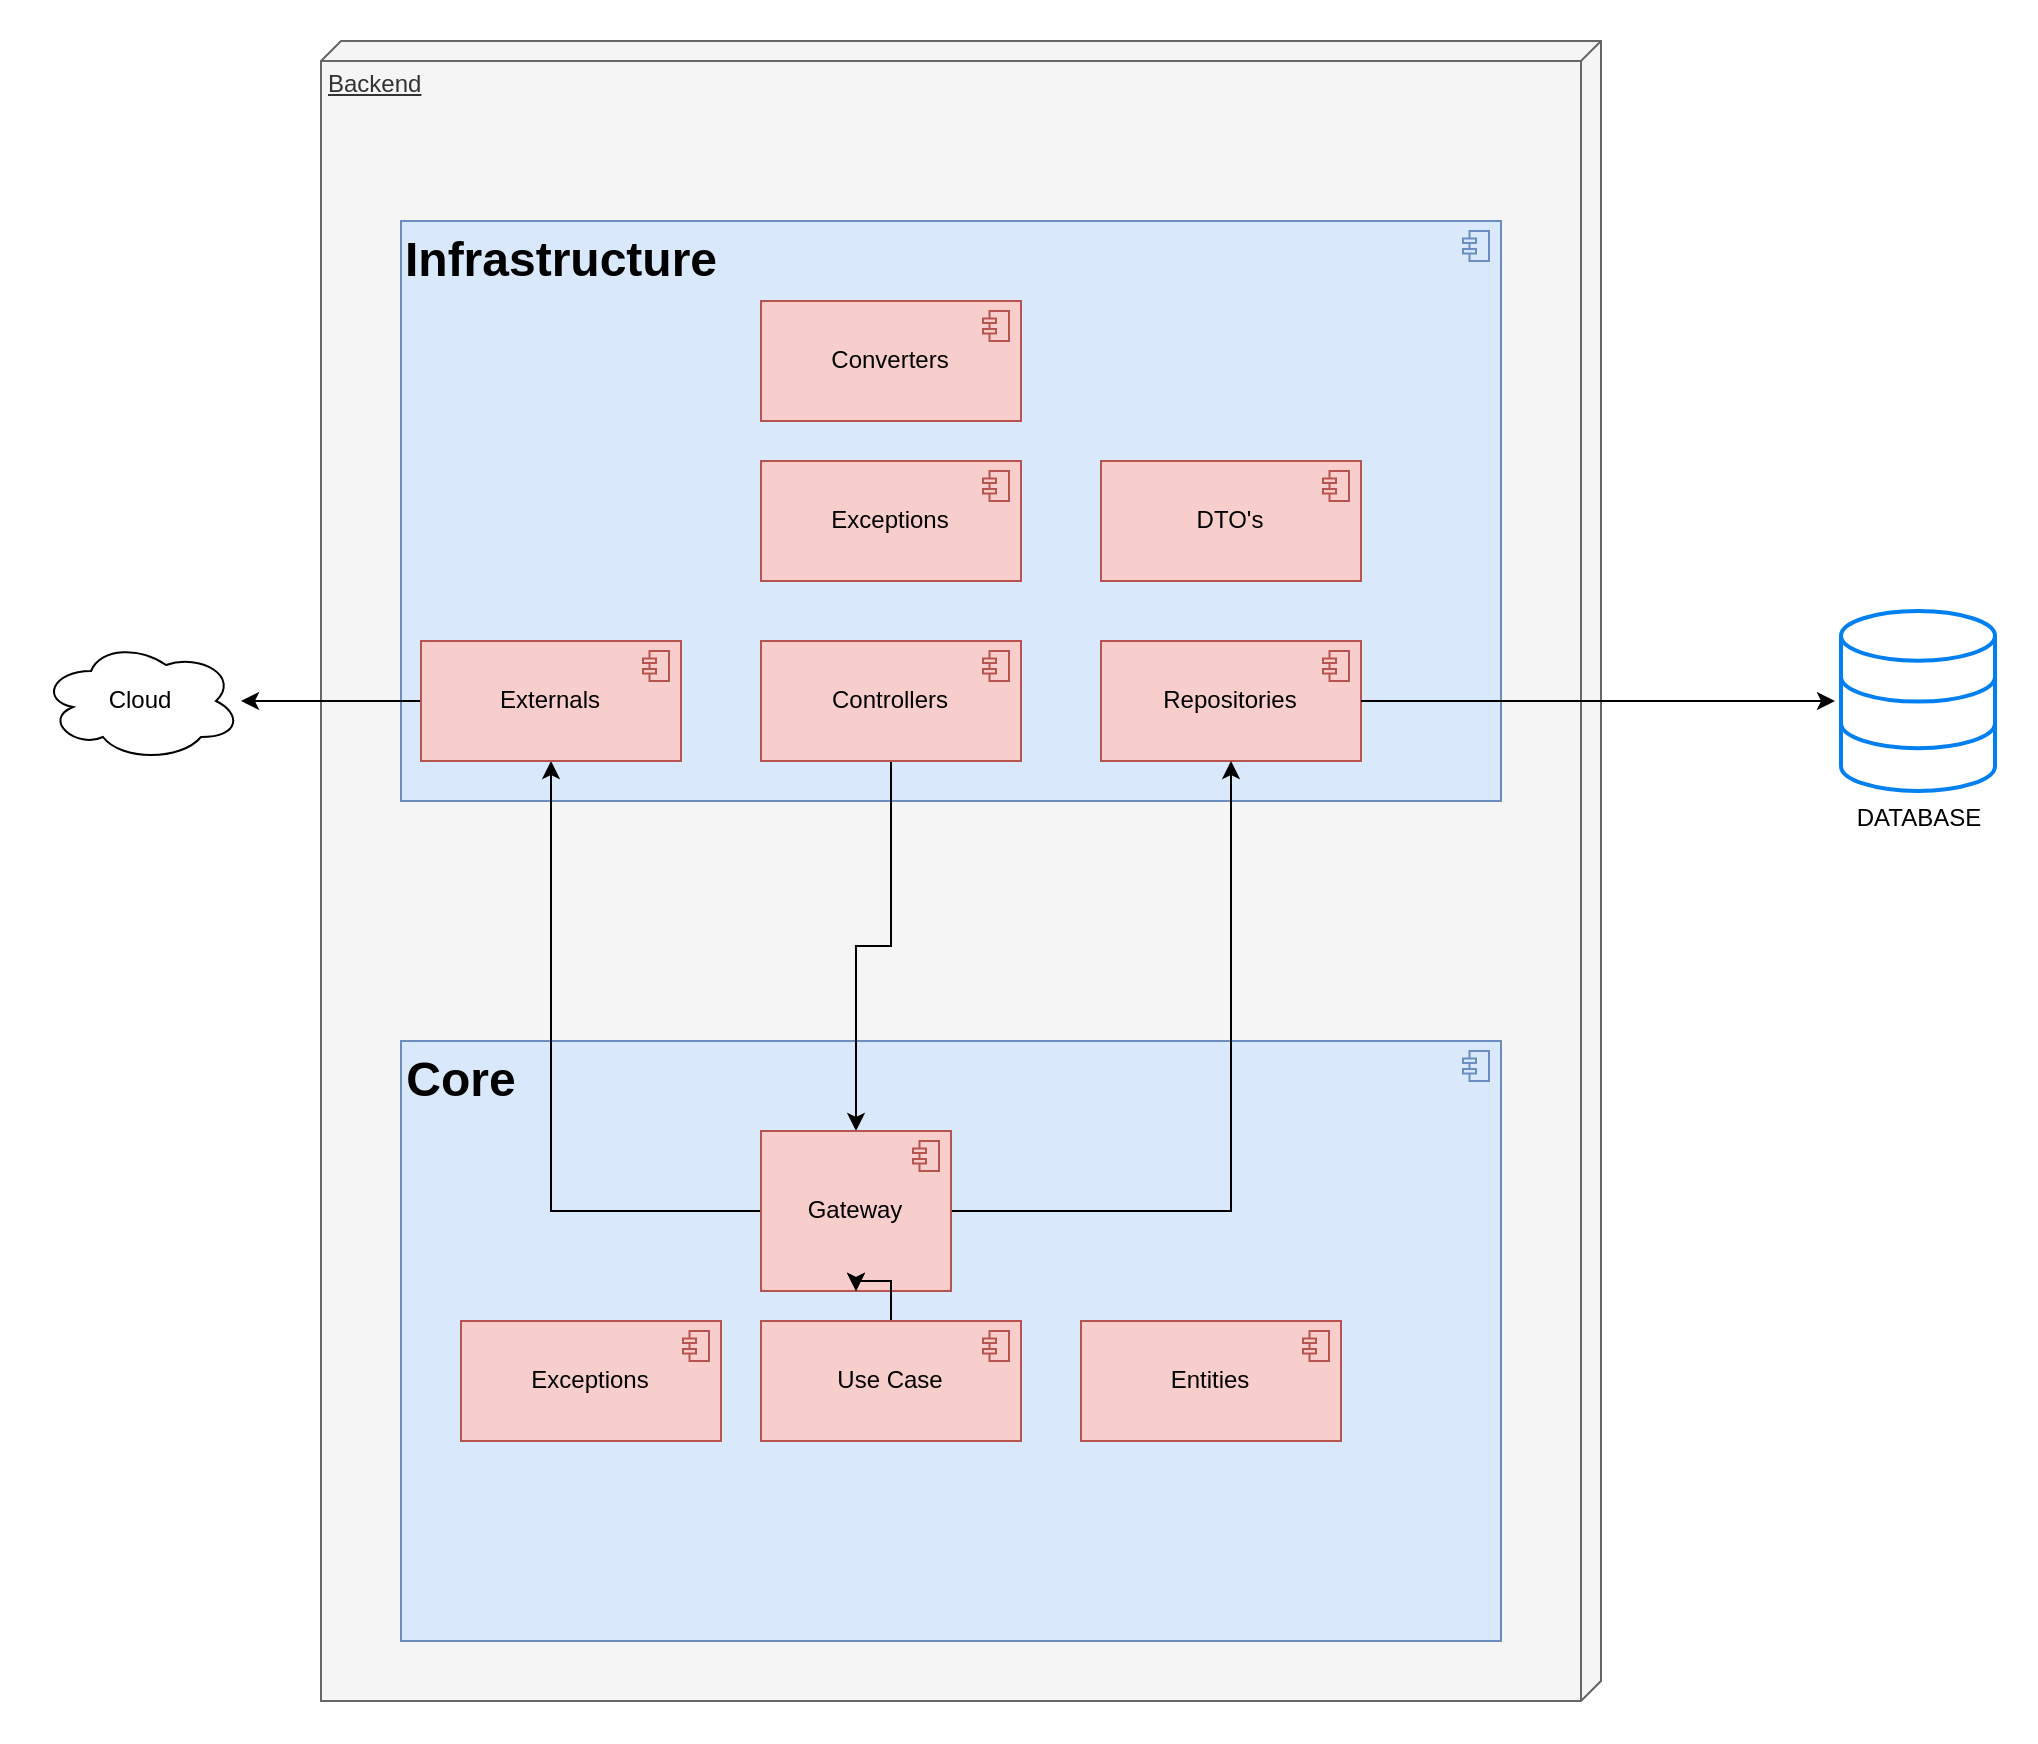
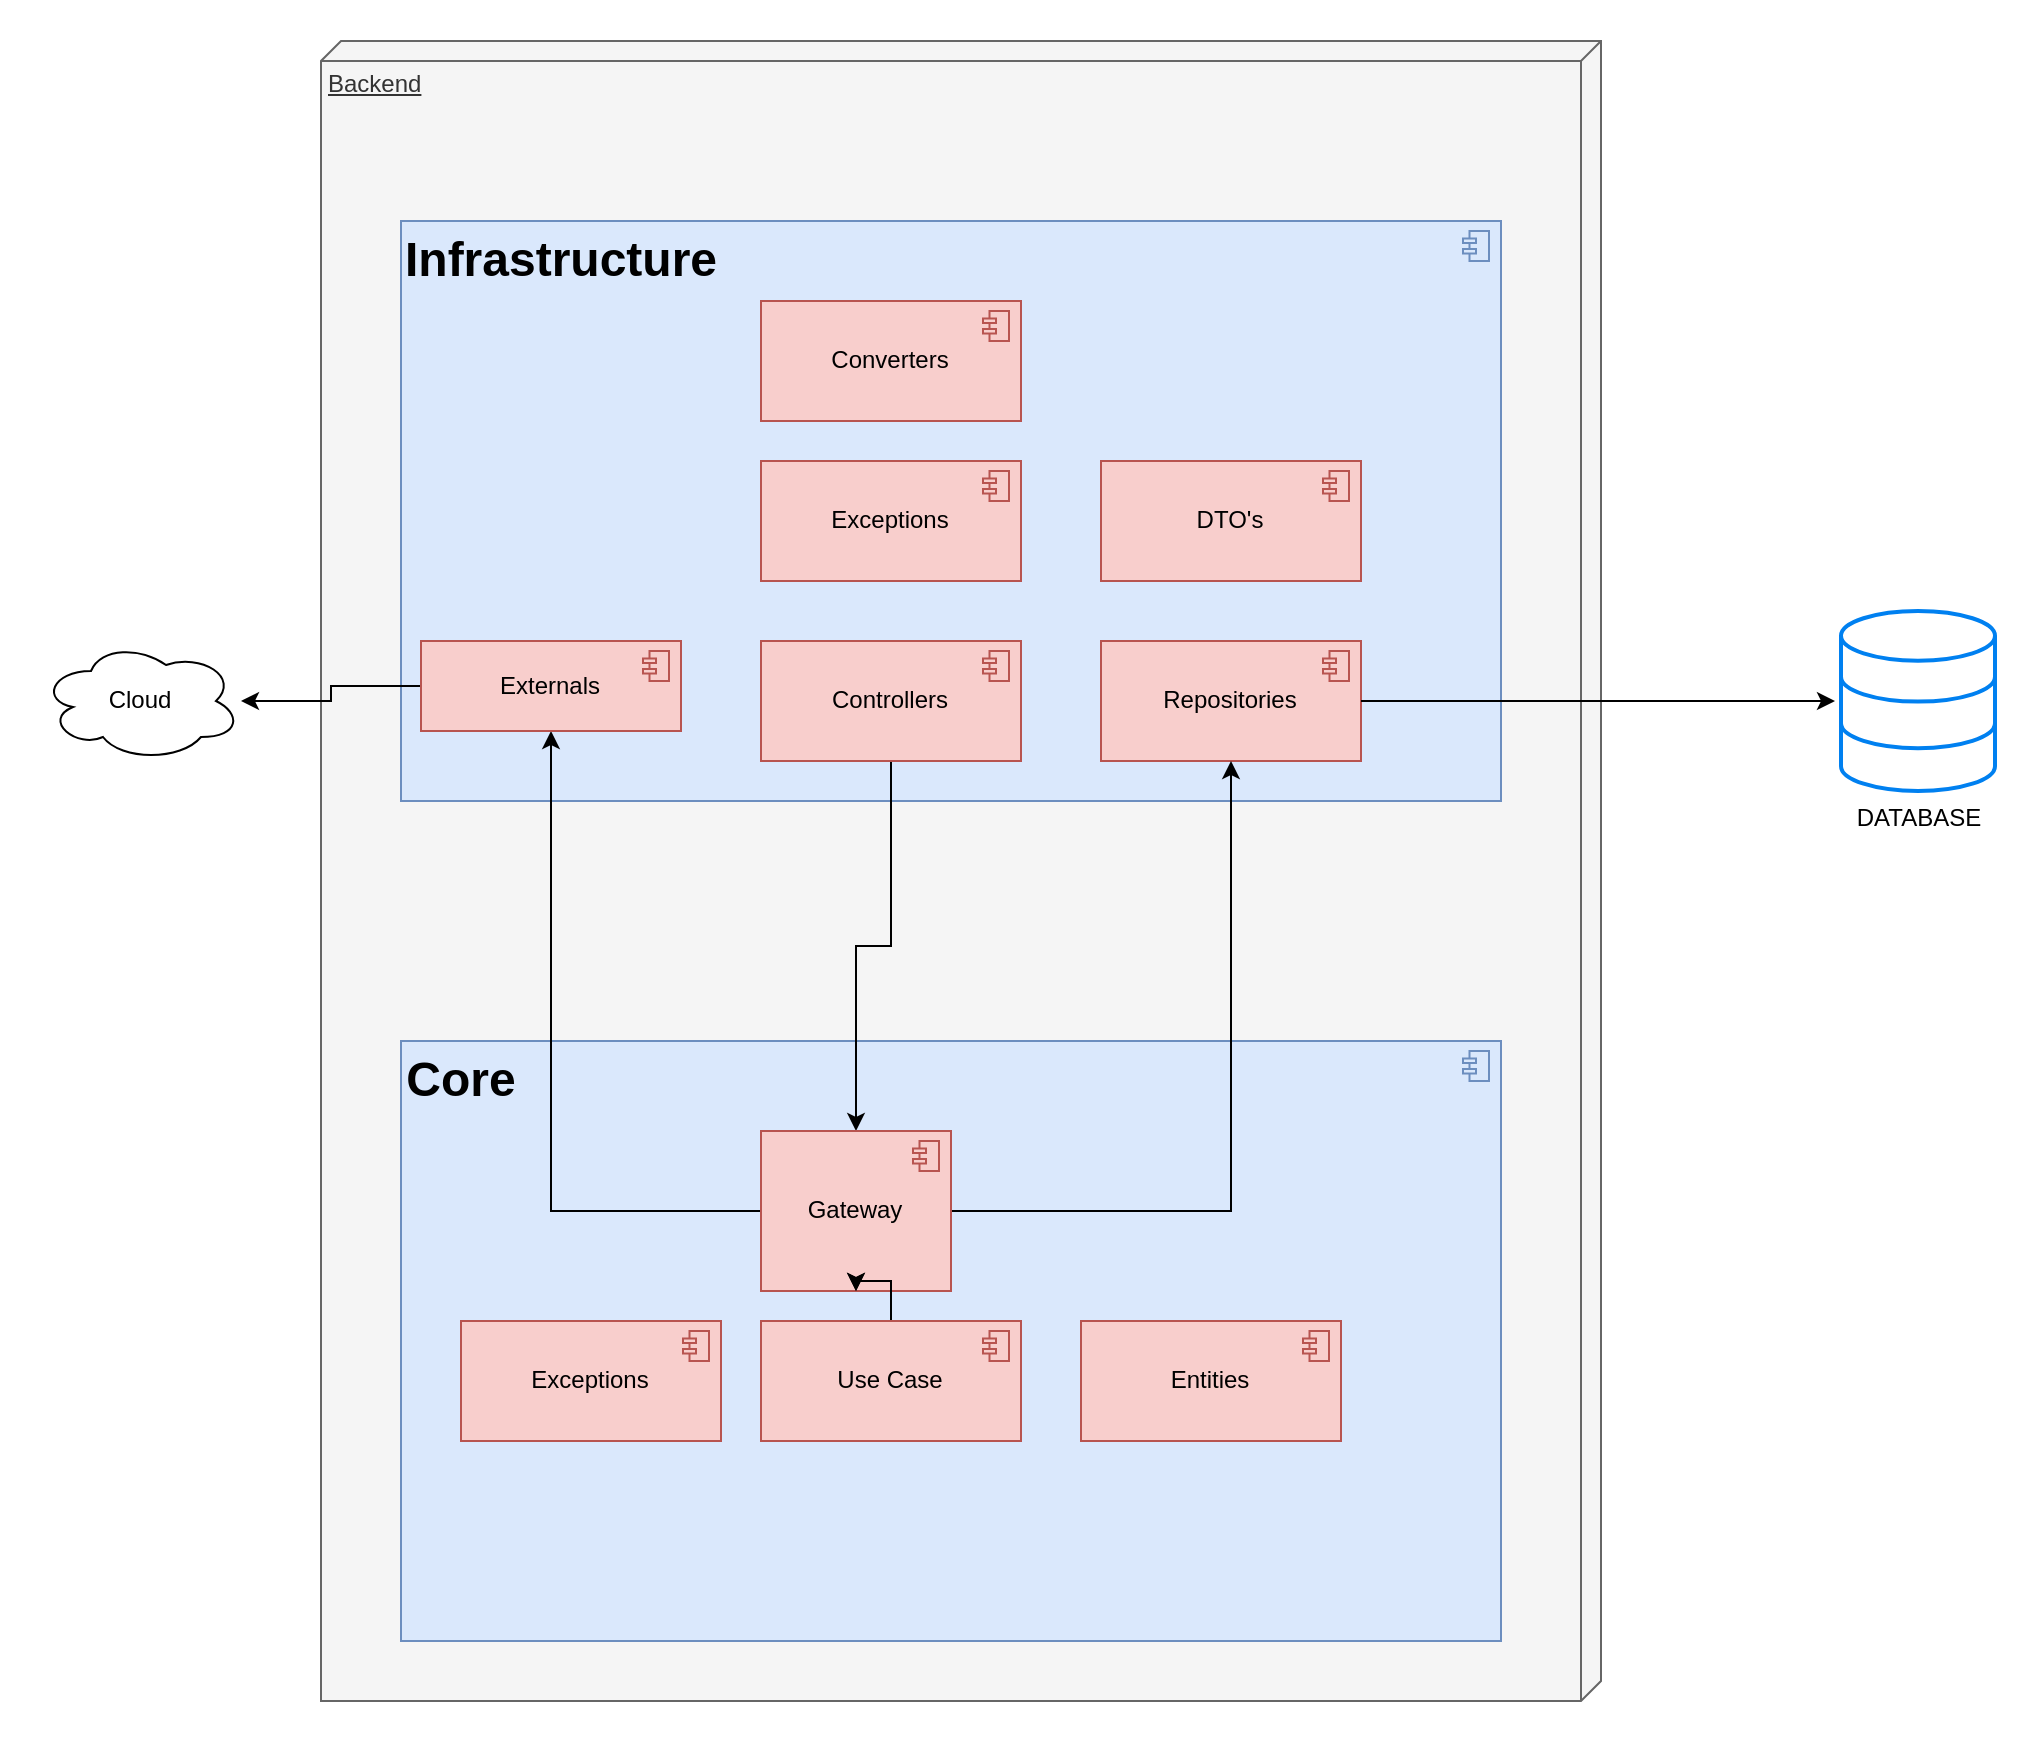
node "Externals": size 260x120 -> 260x90
